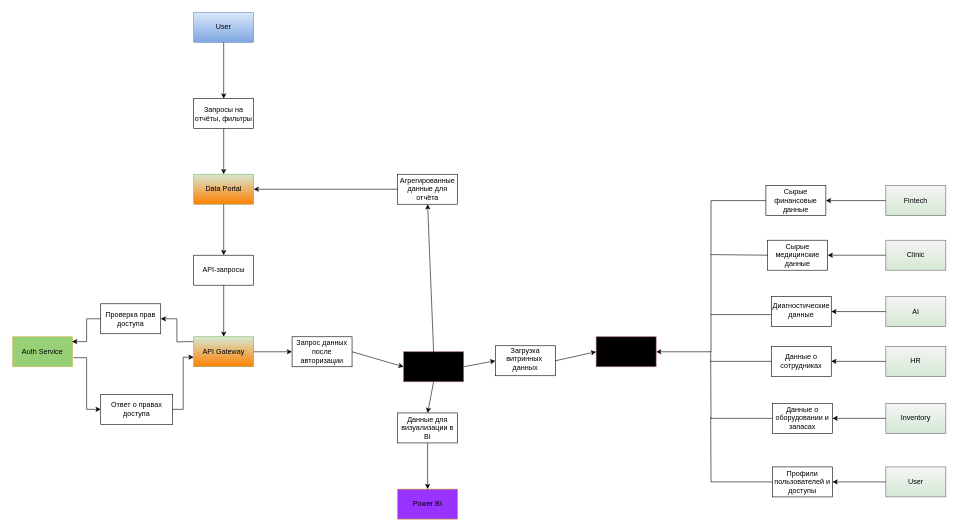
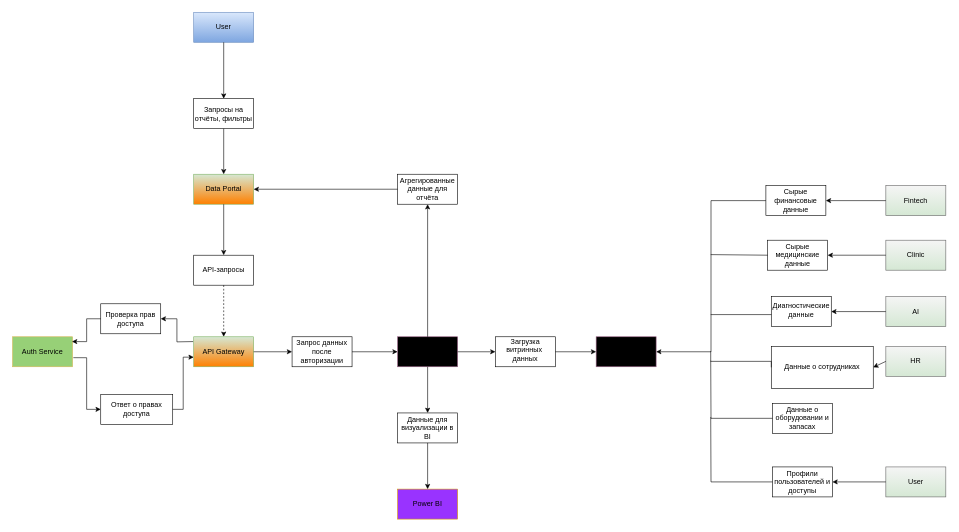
edge "API-запросы" -> "API Gateway": style solid -> dashed
node "Загрузка витринных данных": moved (525, 361) -> (525, 352)
node "Данные о сотрудниках": size 60x30 -> 102x42
node "Data Mart": moved (434, 367) -> (428, 352)
edge "Inventory" -> "Данные о оборудовании и запасах": removed
node "Inventory": removed
